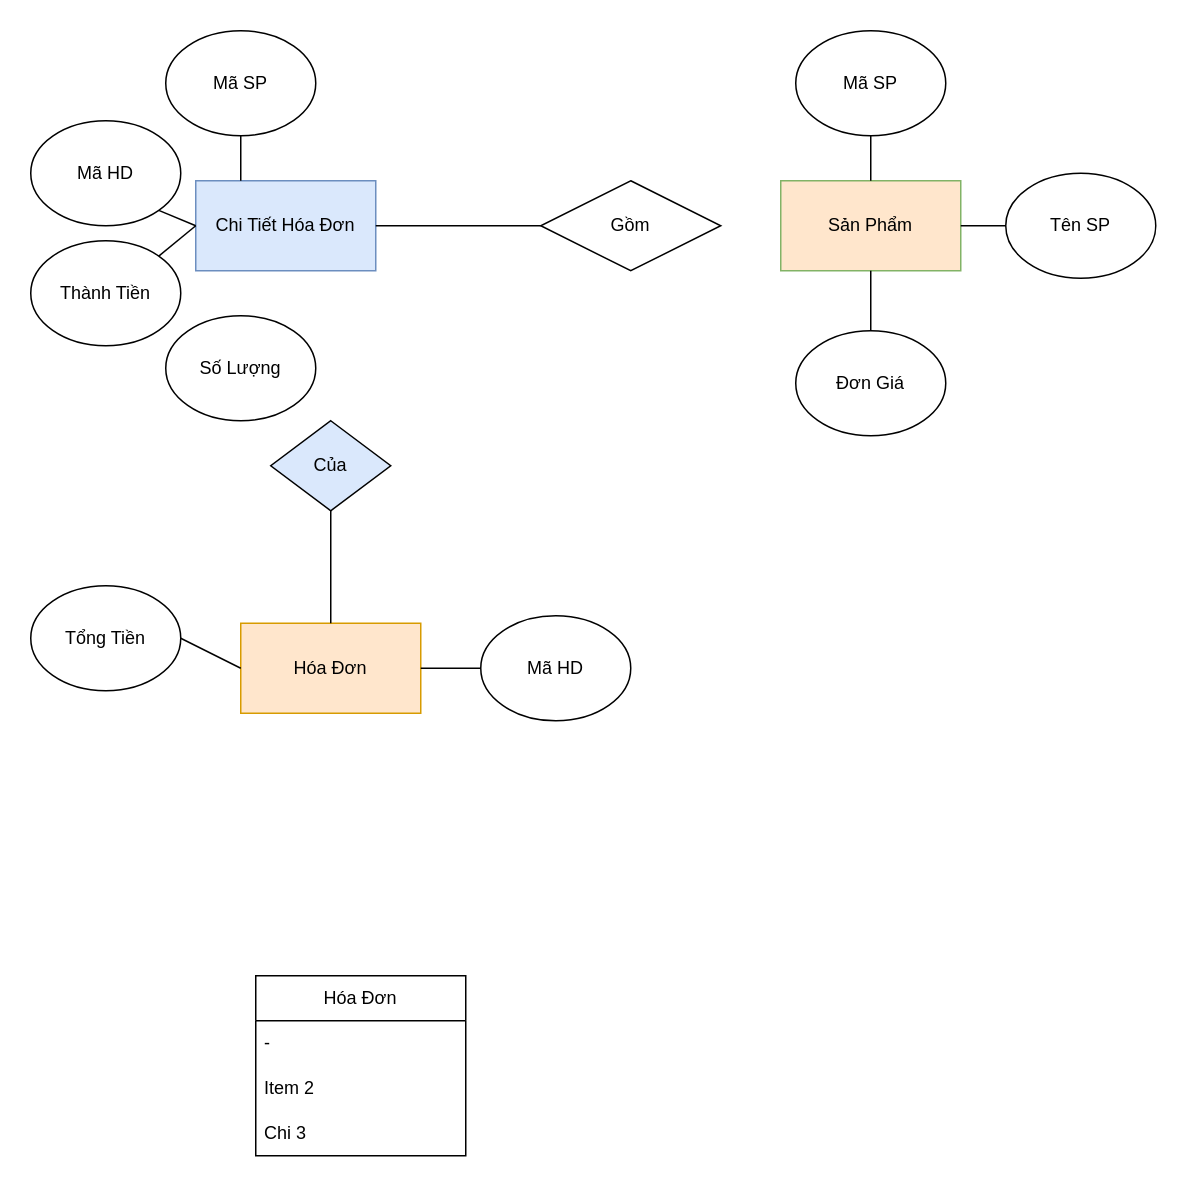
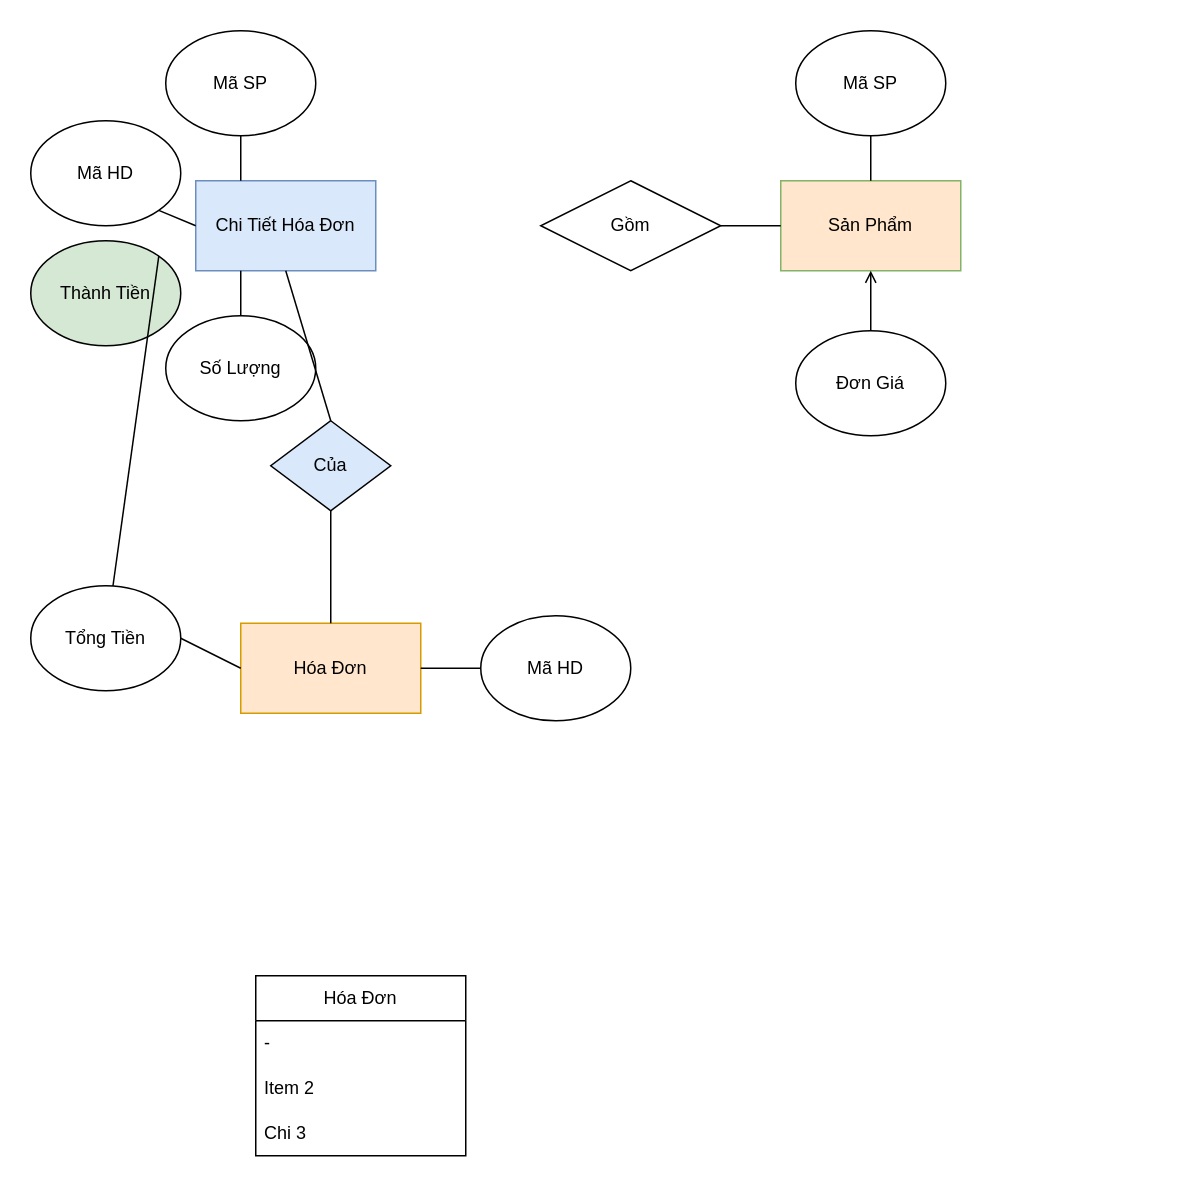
edge "Chi Tiết Hóa Đơn" -- "Gồm": removed
edge "Gồm" -- "Sản Phẩm": added
edge "Sản Phẩm" -- "Tên SP": removed
node "Tên SP": removed
edge "Chi Tiết Hóa Đơn" -- "Thành Tiền": now "Tổng Tiền" -- "Thành Tiền"
edge "Sản Phẩm" -- "Đơn Giá": arrowhead none -> open
node "Thành Tiền": fillcolor #ffffff -> #d5e8d4
edge "Chi Tiết Hóa Đơn" -- "Số Lượng": added
edge "Chi Tiết Hóa Đơn" -- "Của": added
